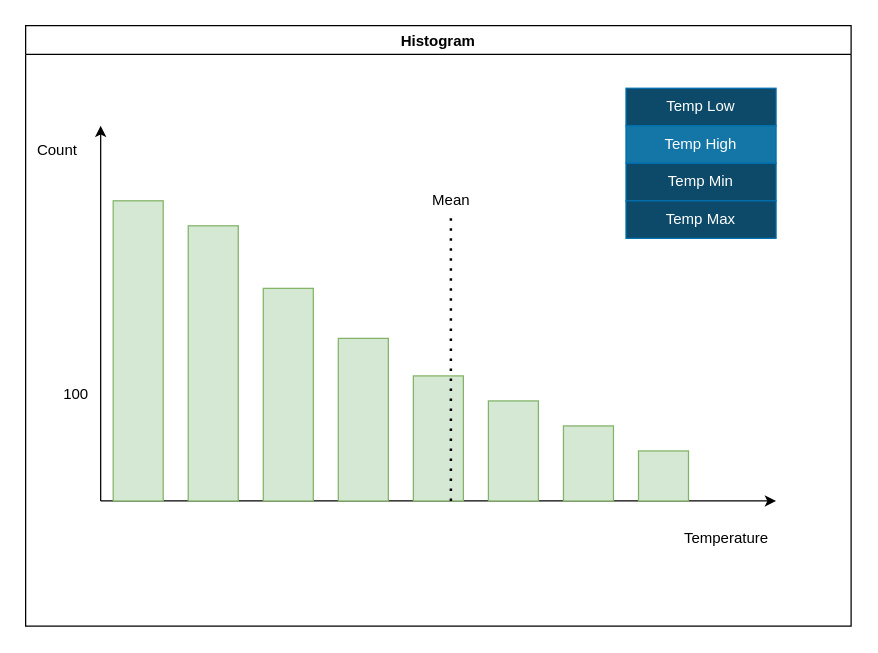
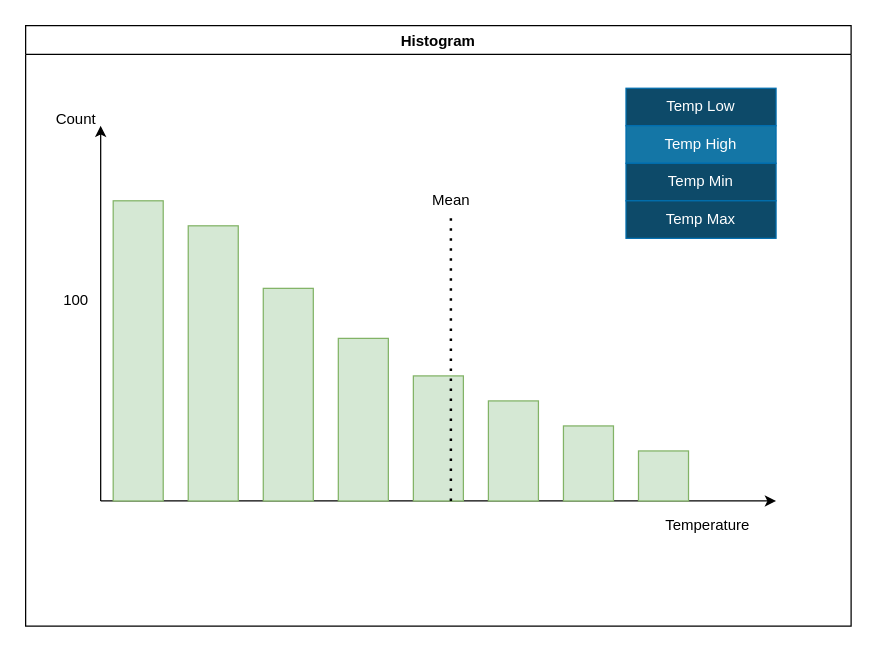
node "Count": moved (57, 151) -> (76, 119)
node "100": moved (76, 394) -> (76, 301)
node "Temperature": moved (726, 538) -> (707, 526)
